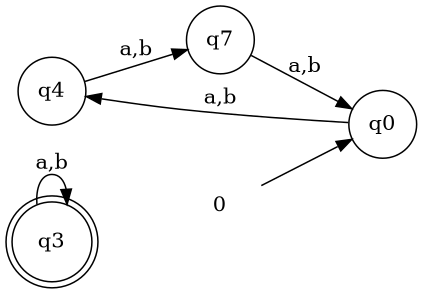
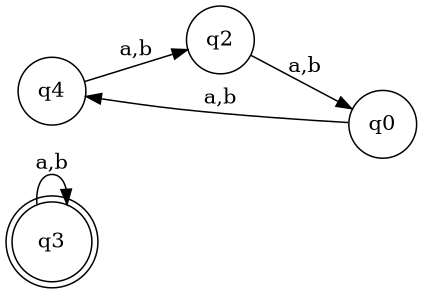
node "q7": label "q7" -> "q2"
node "0": removed
